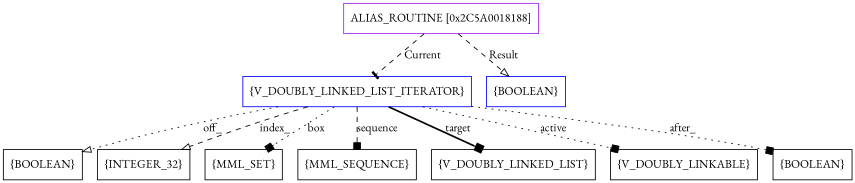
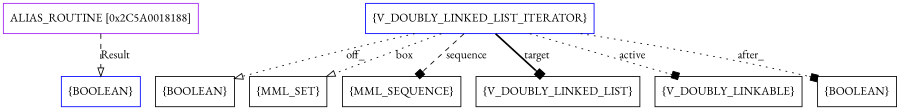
edge "ALIAS_ROUTINE [0x2C5A0018188]" -> "{V_DOUBLY_LINKED_LIST_ITERATOR}": removed, label "Current"
edge "{V_DOUBLY_LINKED_LIST_ITERATOR}" -> "{MML_SET}": arrowhead box -> onormal
node "{INTEGER_32}": removed
